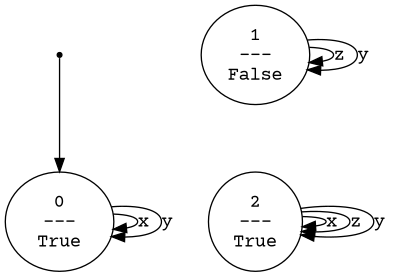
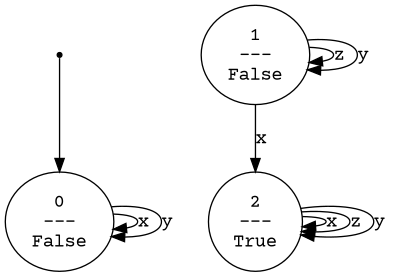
edge "1 --- False" -> "2 --- True": added, label "x"
node "0 --- True": label "0 --- True" -> "0 --- False"
